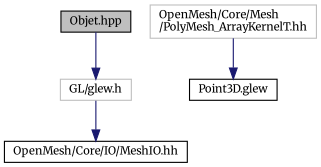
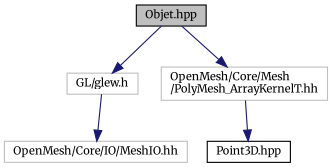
edge "Objet.hpp" -> "OpenMesh/Core/Mesh /PolyMesh_ArrayKernelT.hh": added
node "Point3D.glew": label "Point3D.glew" -> "Point3D.hpp"
node "OpenMesh/Core/IO/MeshIO.hh": color black -> grey75
